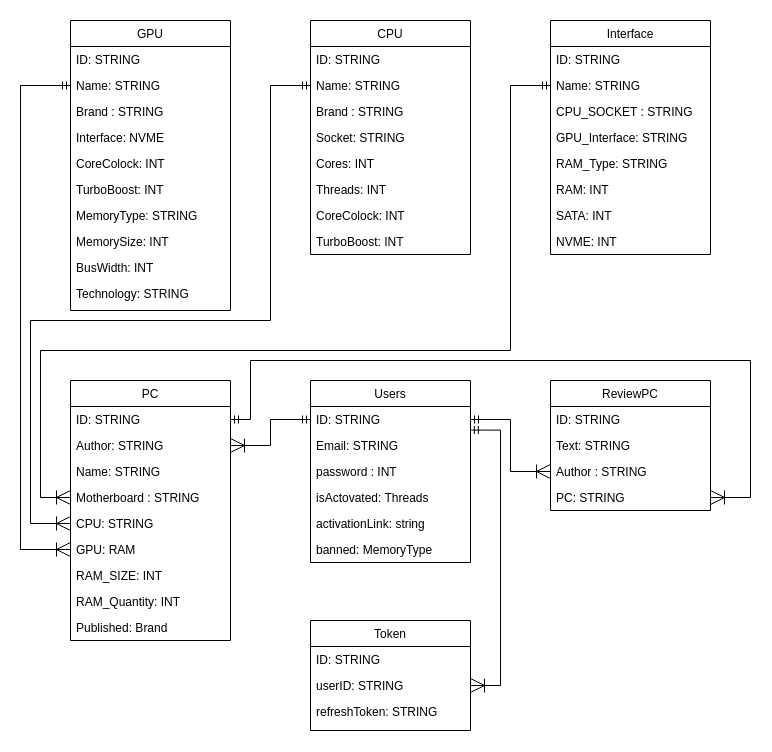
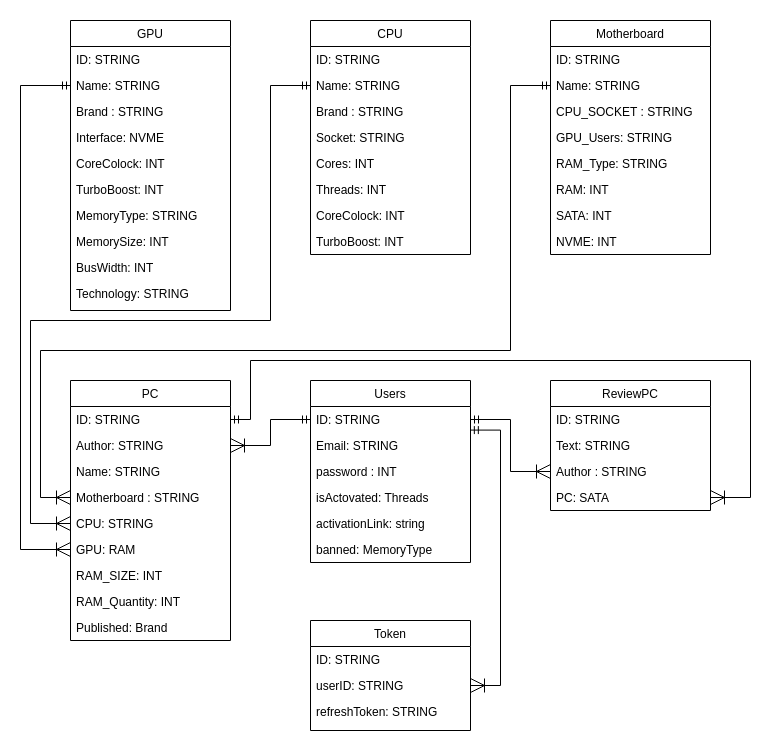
node "Interface": label "Interface" -> "Motherboard"
node "GPU_Interface: STRING": label "GPU_Interface: STRING" -> "GPU_Users: STRING"
node "PC: STRING": label "PC: STRING" -> "PC: SATA"
